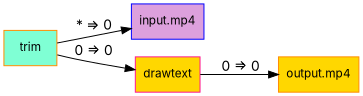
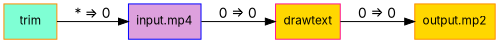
edge "trim" -> "drawtext": now "input.mp4" -> "drawtext"
node "output.mp4": label "output.mp4" -> "output.mp2"
